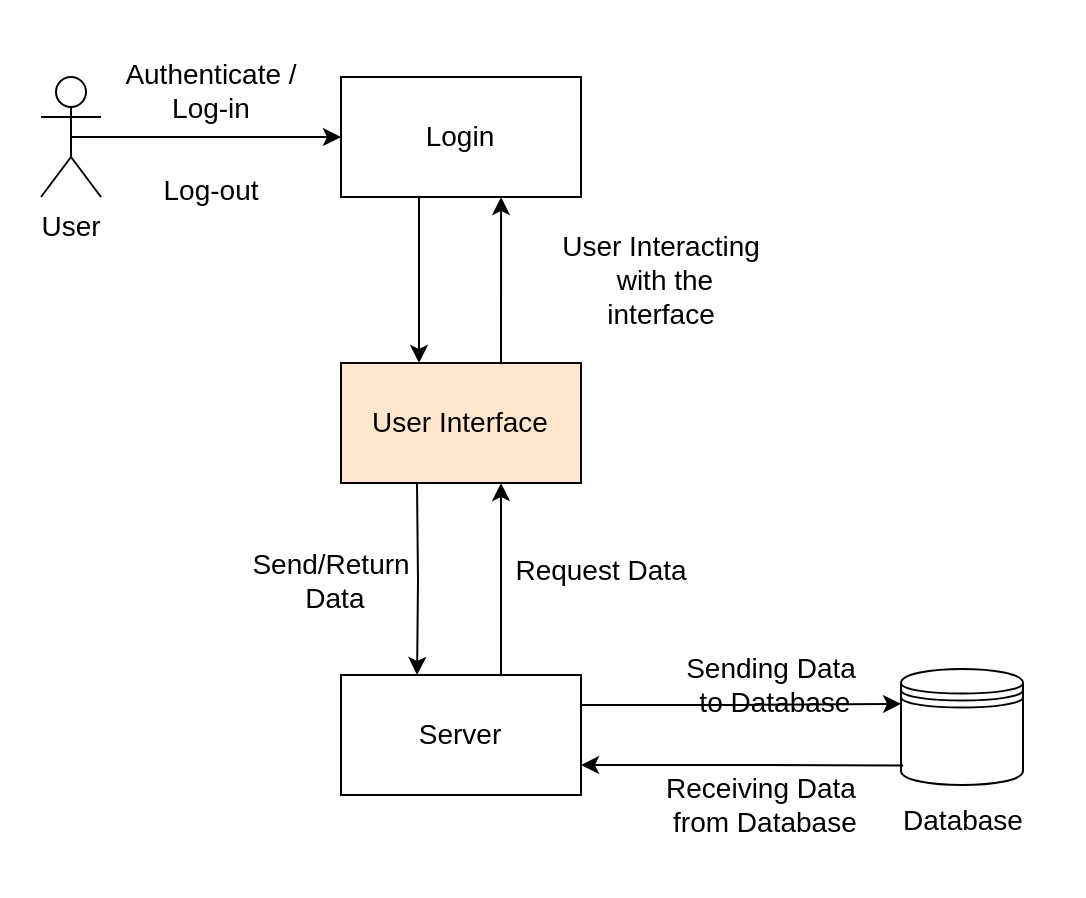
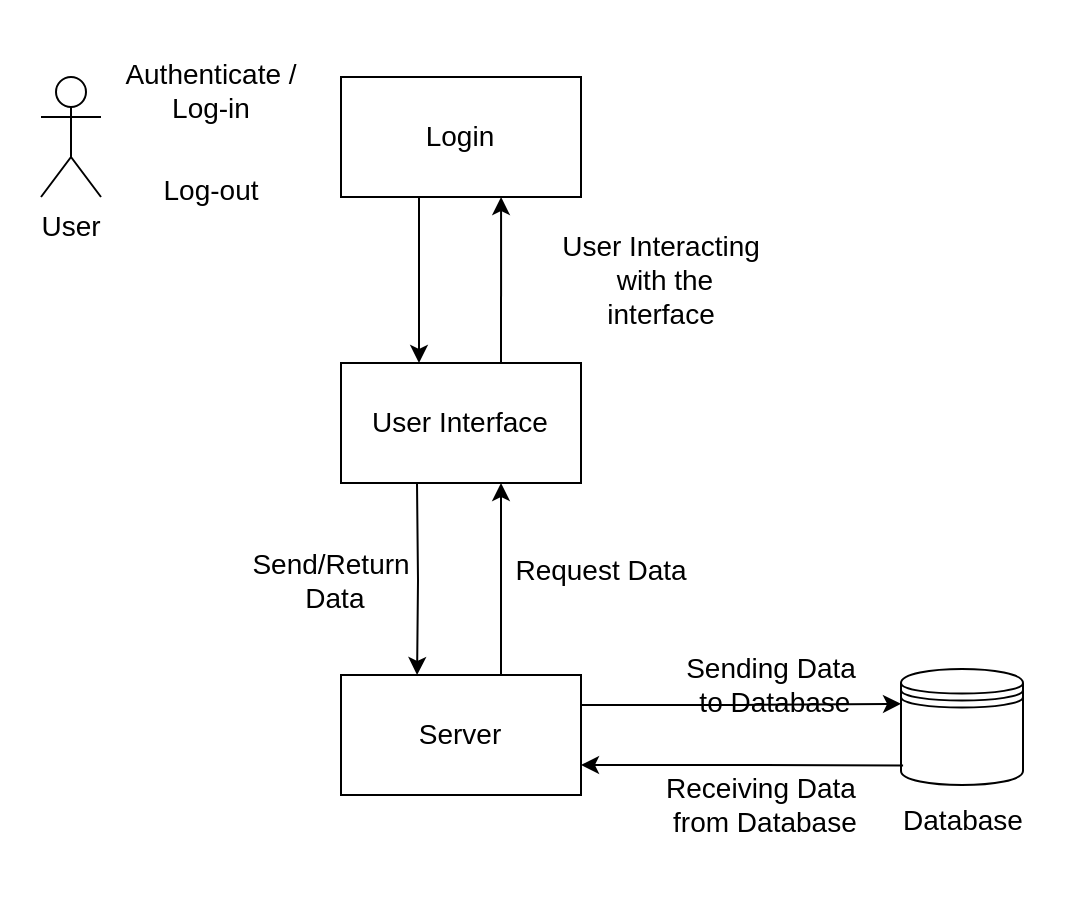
edge "User" -> "Login": removed
node "User Interface": fillcolor #ffe6cc -> #ffffff
